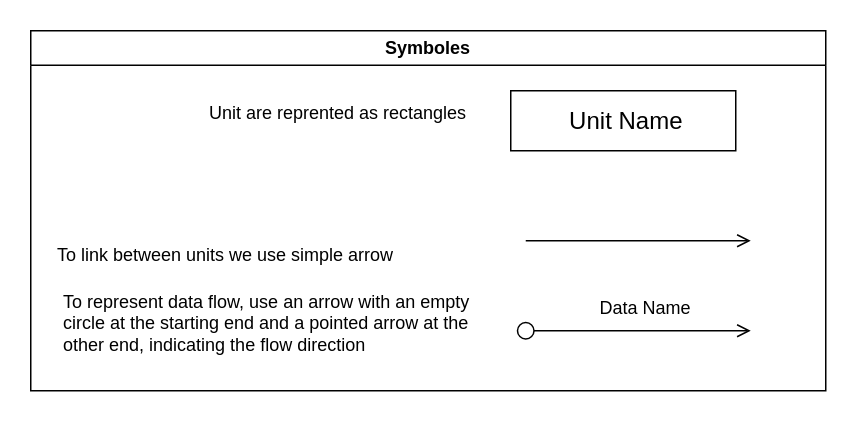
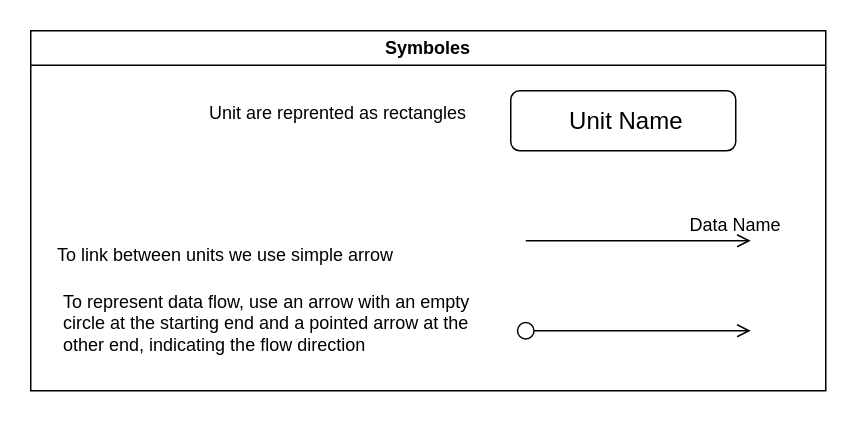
node "Unit Name": shape rectangle -> rounded rectangle
node "Data Name": moved (646, 308) -> (736, 226)
